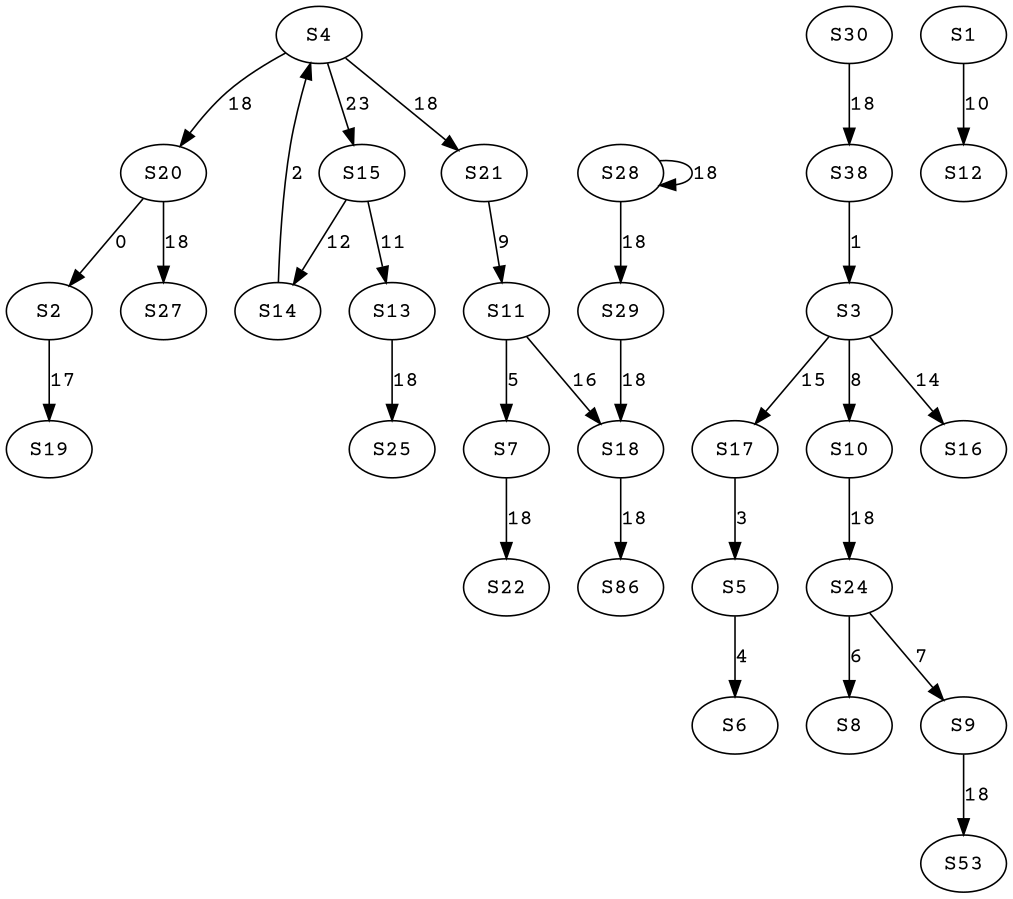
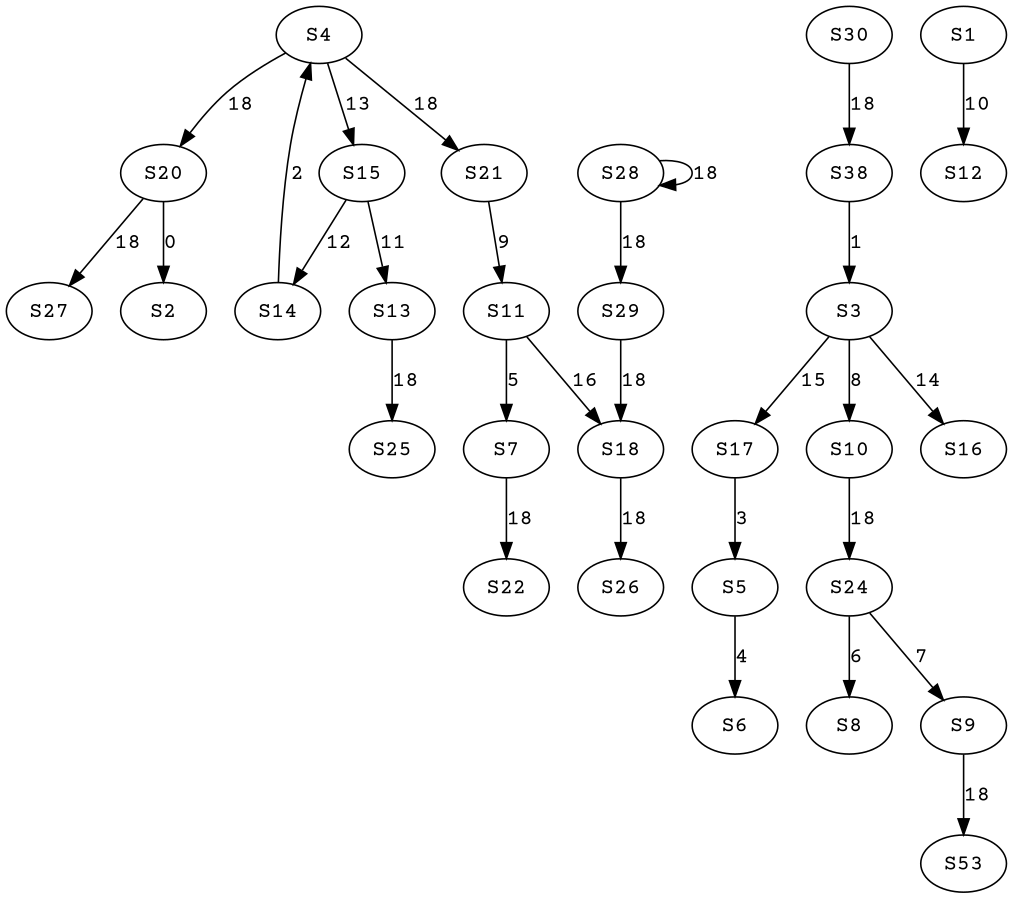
edge "S4" -> "S15": label "23" -> "13"
node "S19": removed
node "S86": label "S86" -> "S26"
